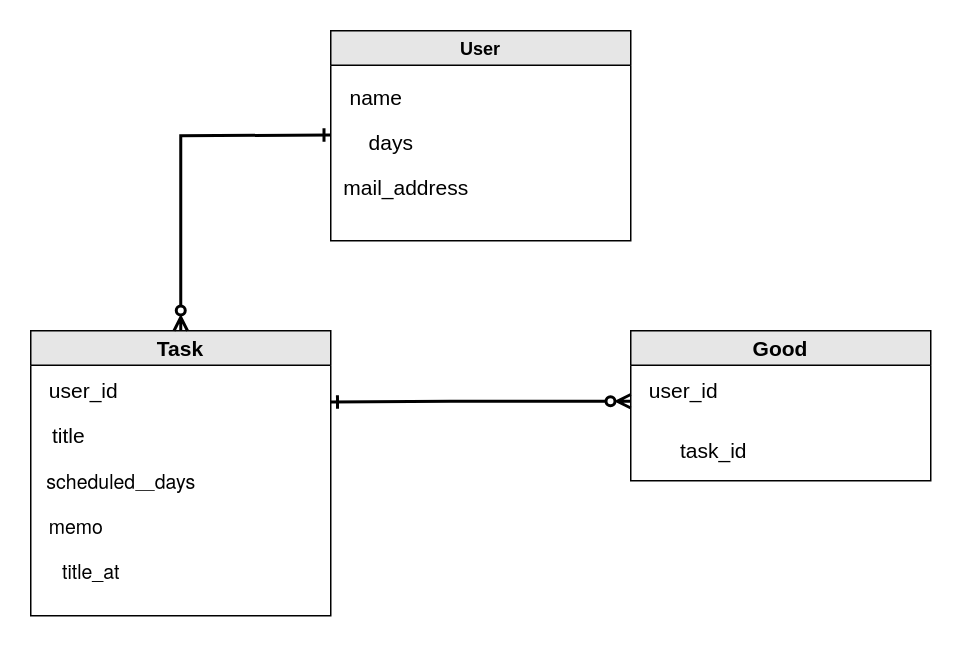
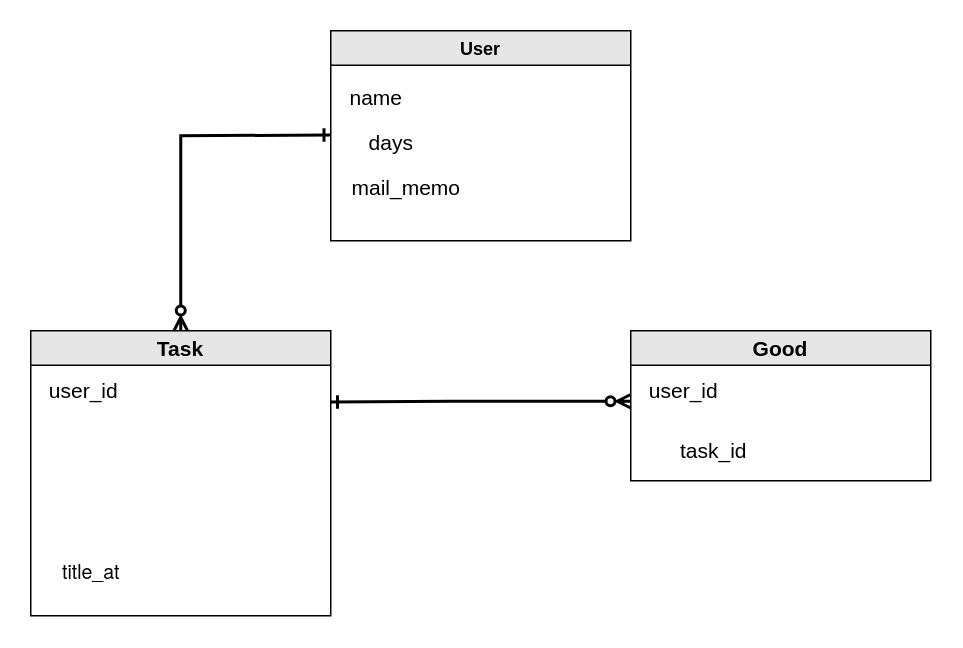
node "mail_address": label "mail_address" -> "mail_memo"
node "title": removed
node "scheduled＿days": removed
node "memo": removed
